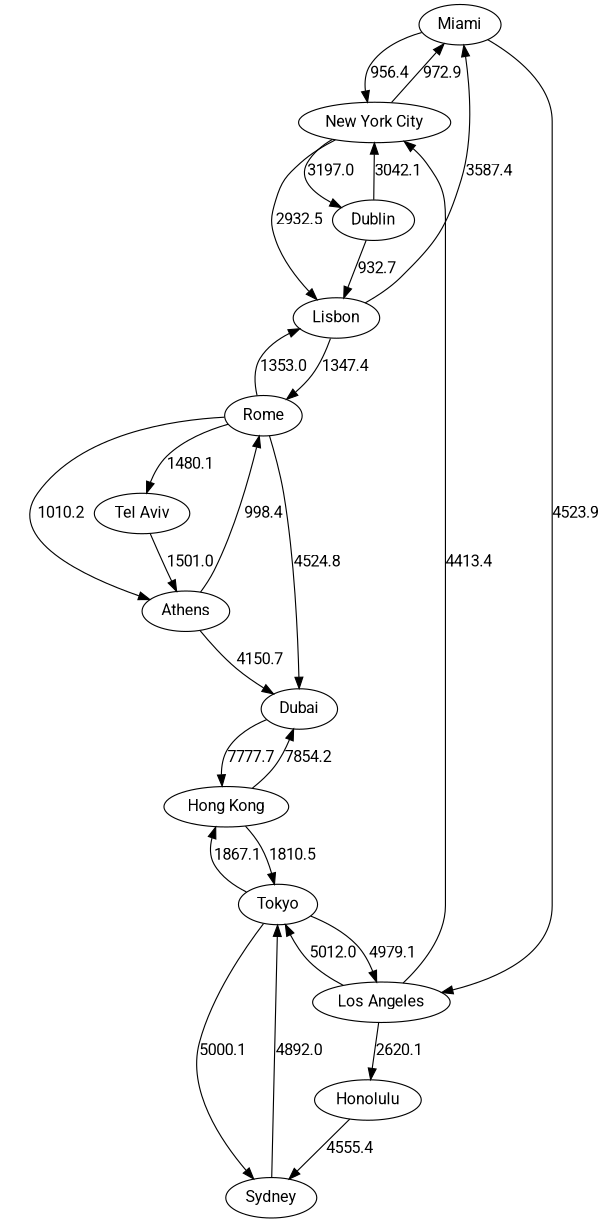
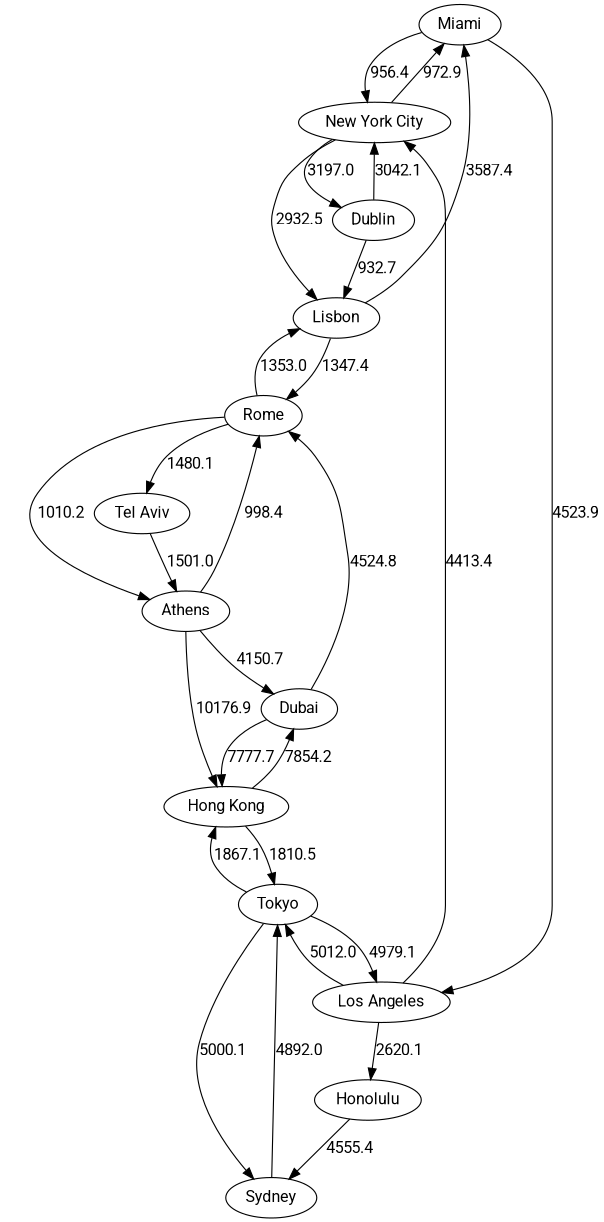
edge "Rome" -> "Dubai": reversed
edge "Athens" -> "Hong Kong": added, label "10176.9"
